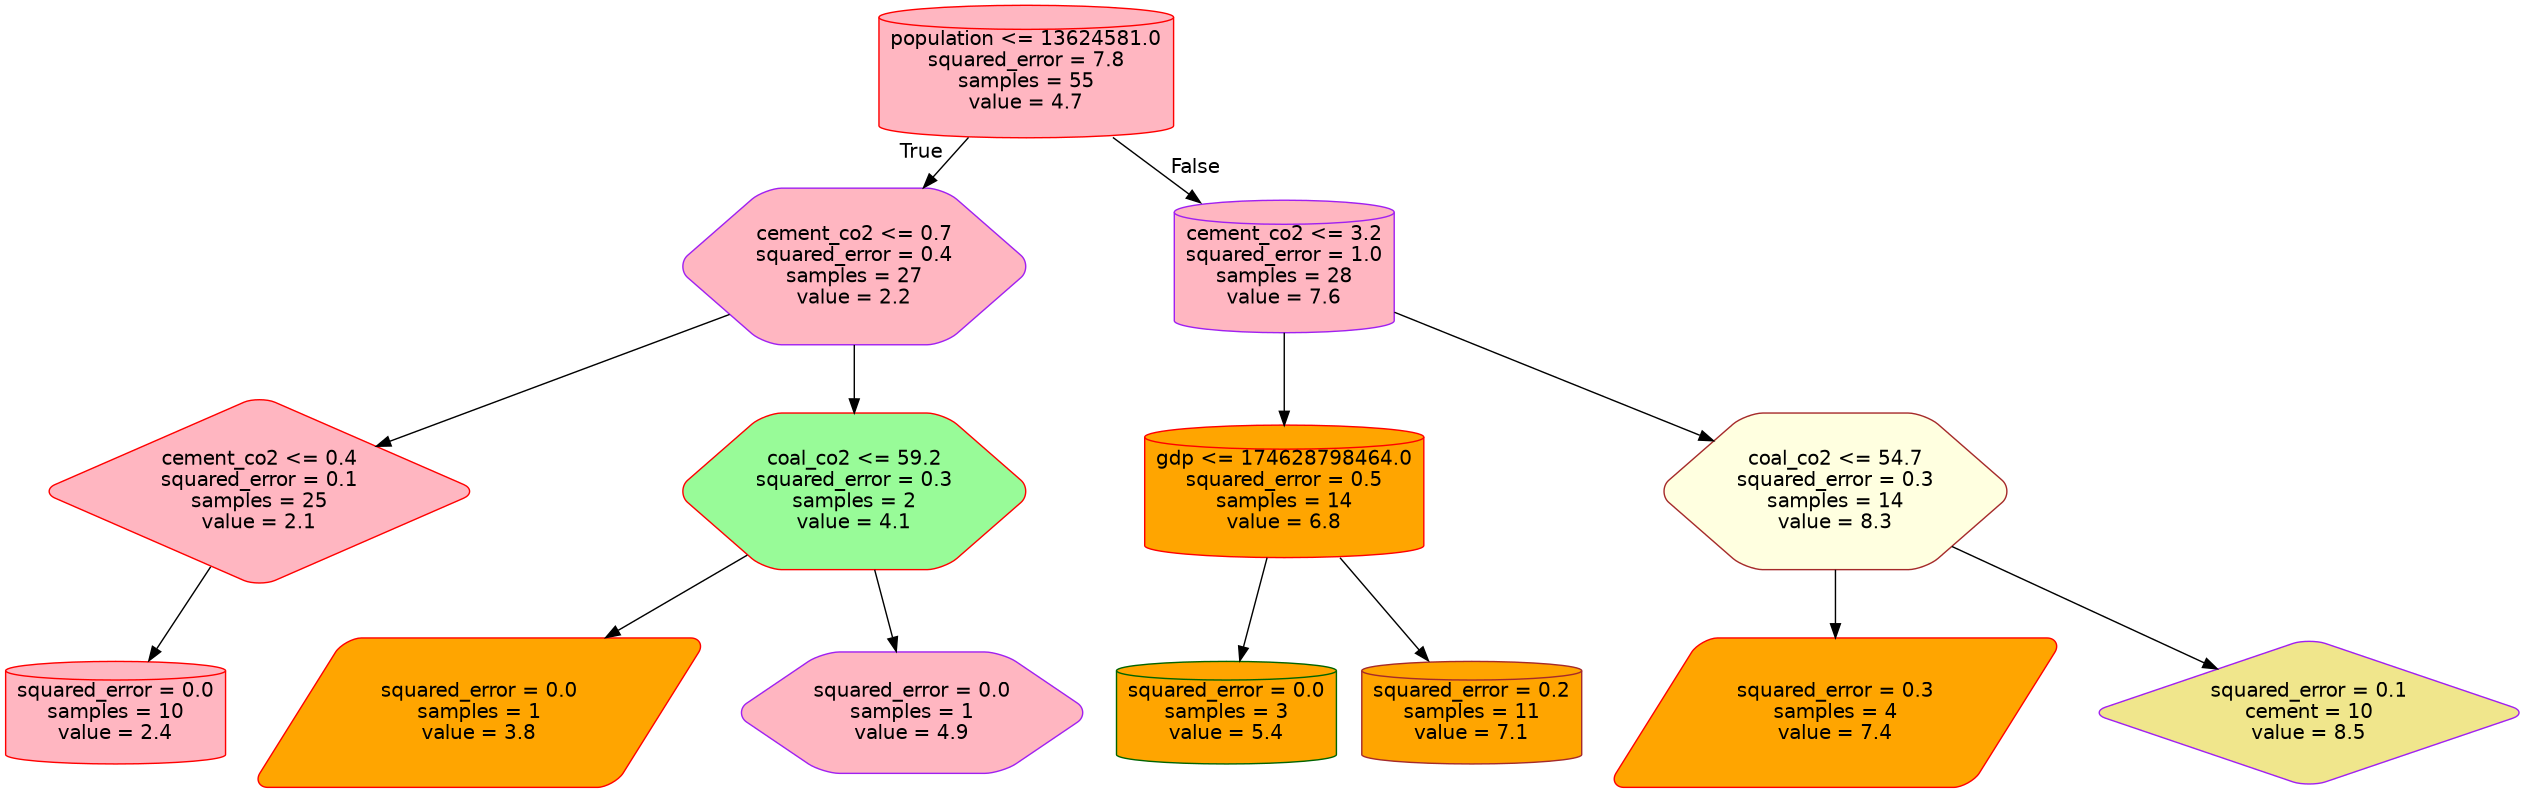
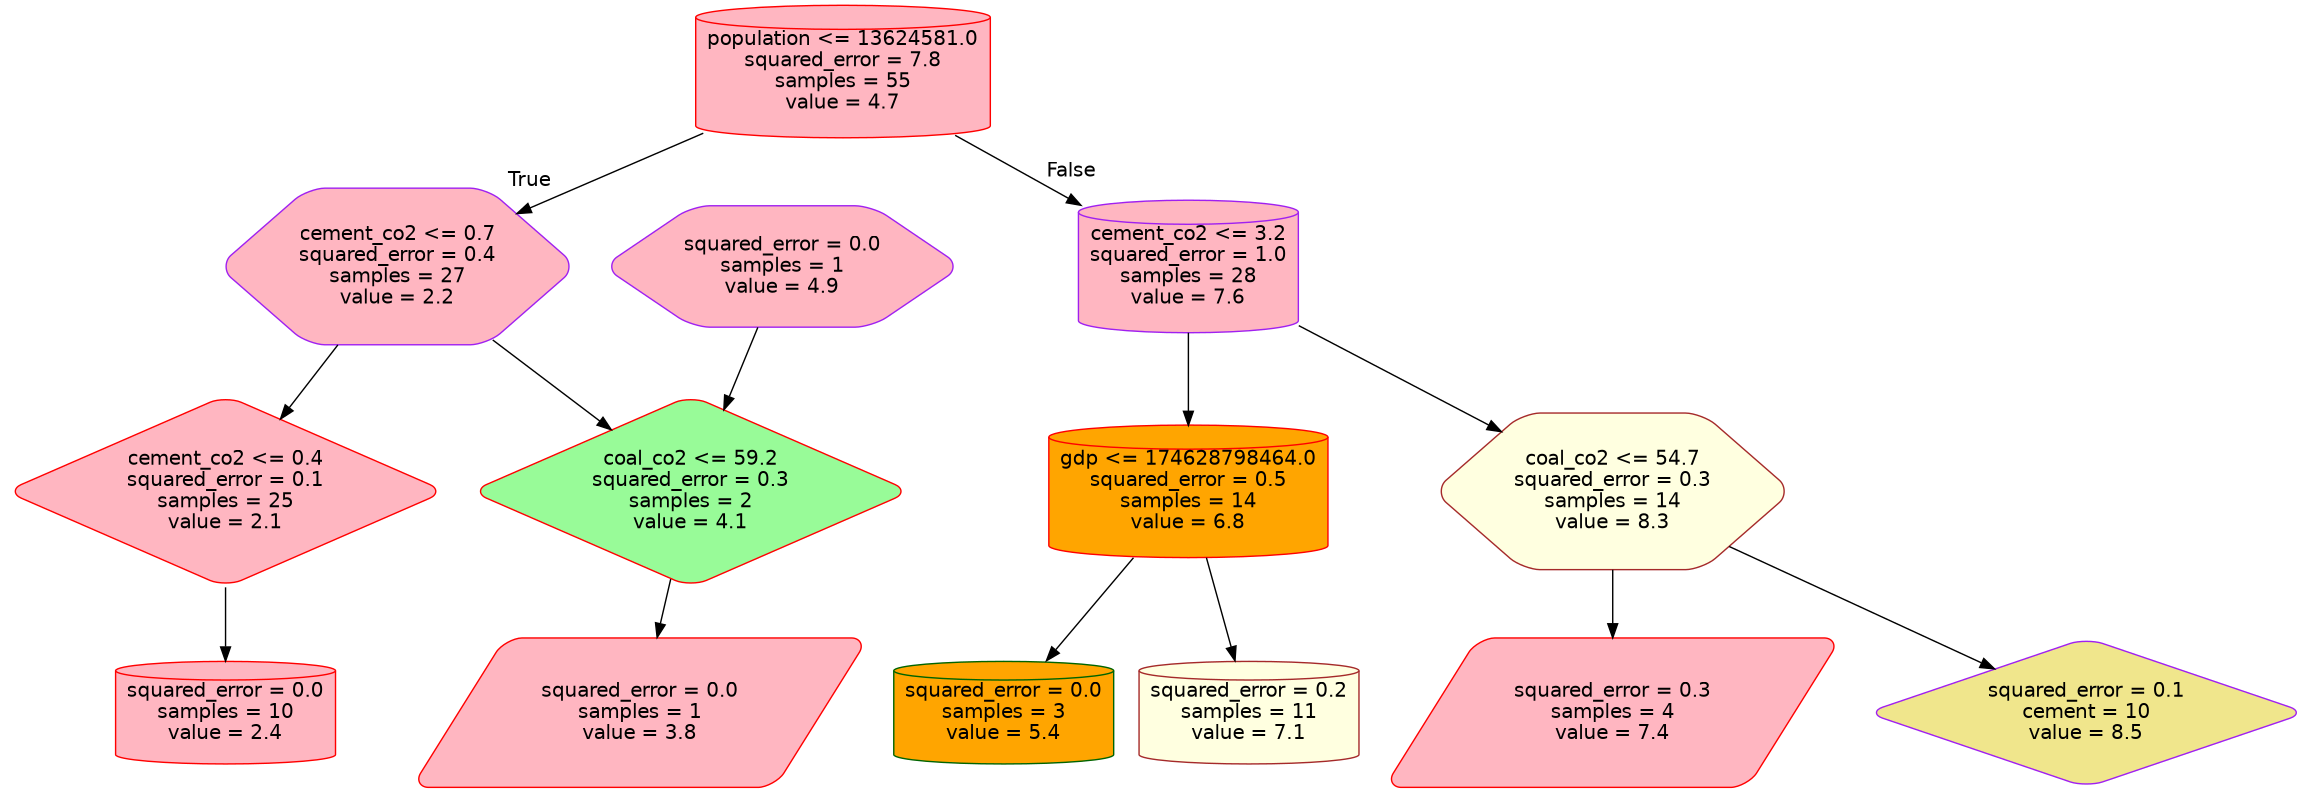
node "coal_co2 <= 59.2 squared_error = 0.3 samples = 2 value = 4.1": shape hexagon -> diamond
edge "coal_co2 <= 59.2 squared_error = 0.3 samples = 2 value = 4.1" -> "squared_error = 0.0 samples = 1 value = 4.9": reversed
node "squared_error = 0.0 samples = 1 value = 3.8": fillcolor orange -> lightpink
node "squared_error = 0.2 samples = 11 value = 7.1": fillcolor orange -> lightyellow
node "squared_error = 0.3 samples = 4 value = 7.4": fillcolor orange -> lightpink
